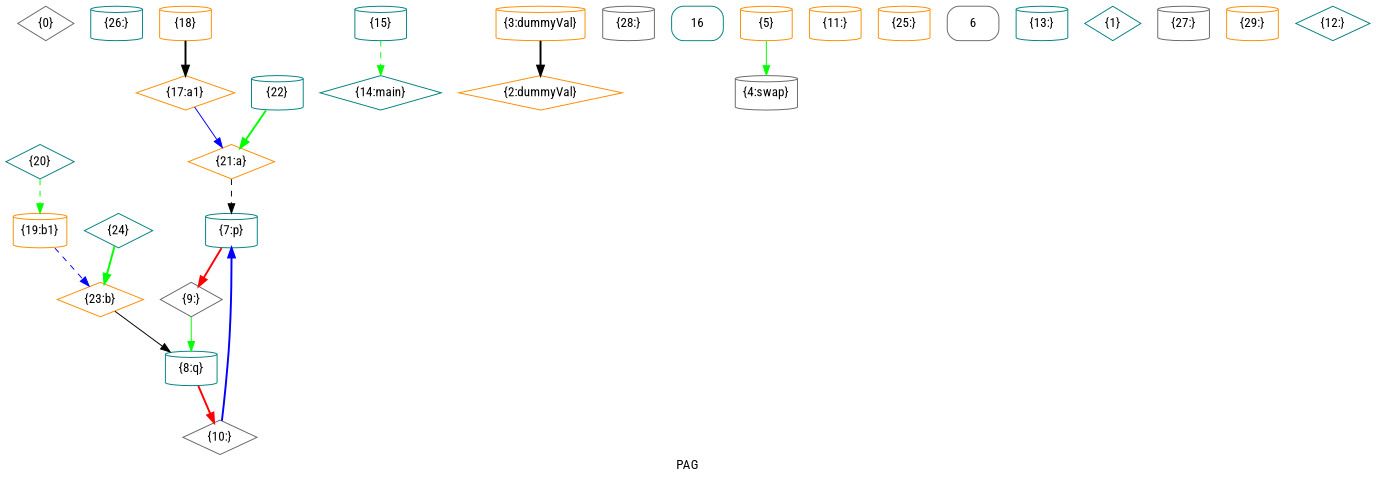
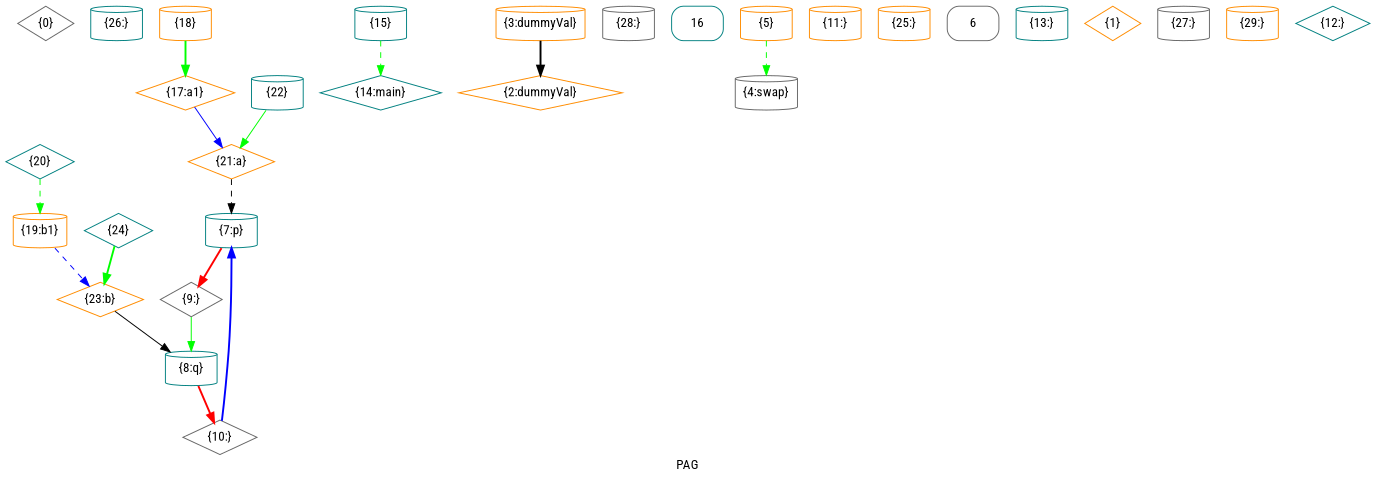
node "{1}": color teal -> darkorange
edge "{18}" -> "{17:a1}": color black -> green
edge "{5}" -> "{4:swap}": style solid -> dashed
edge "{22}" -> "{21:a}": style bold -> solid
